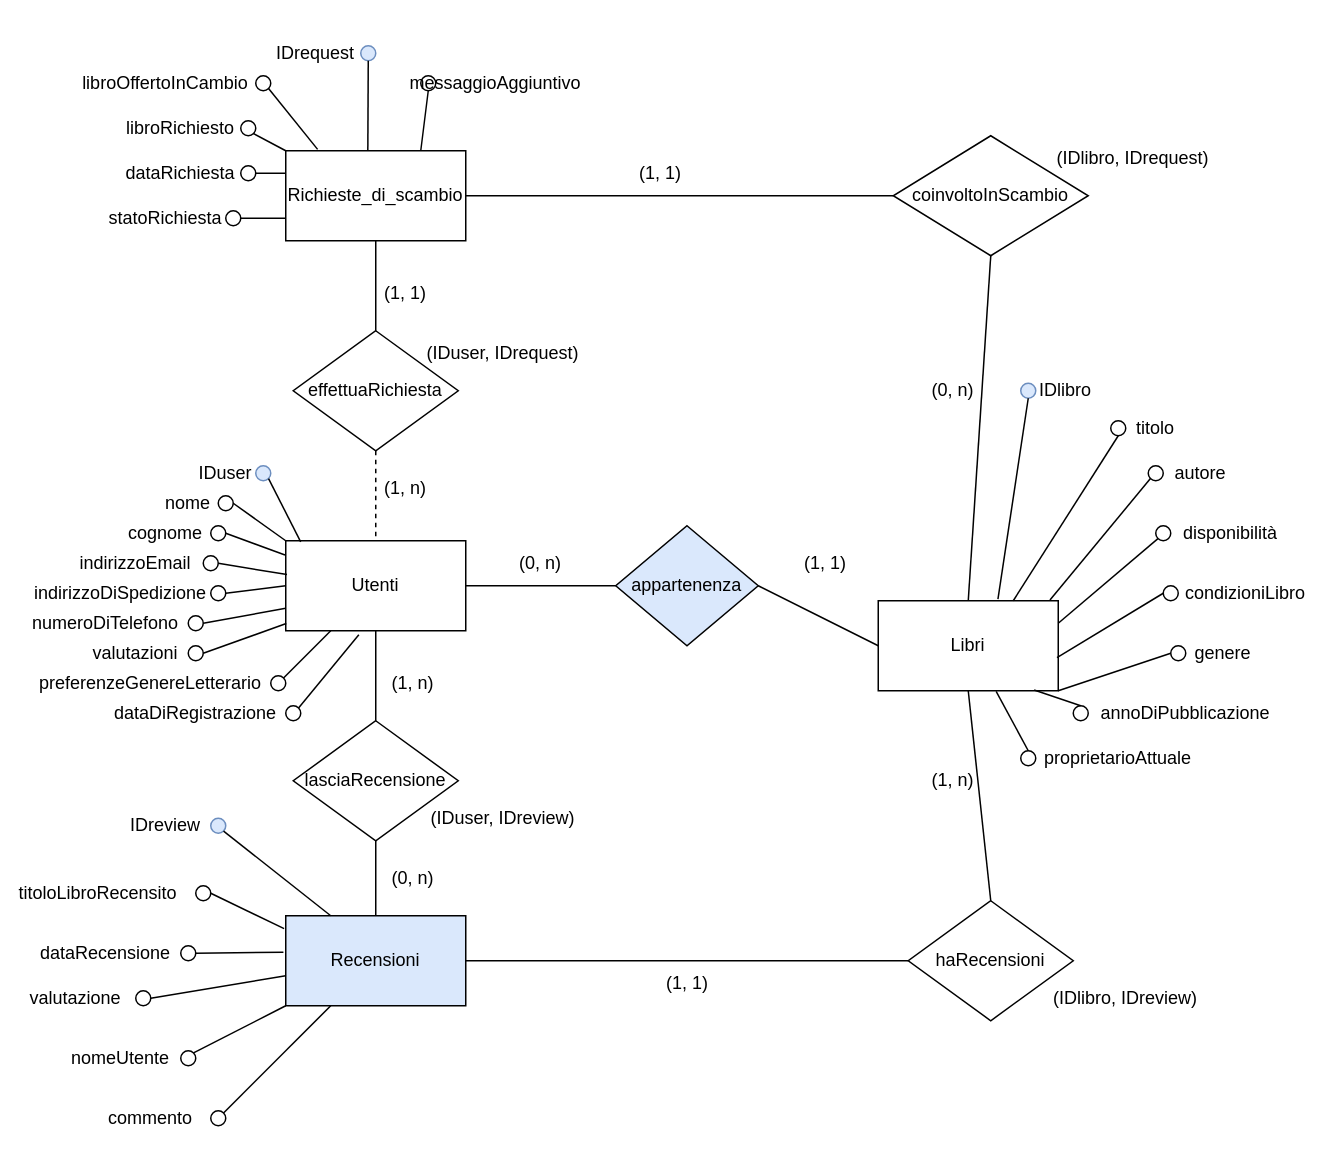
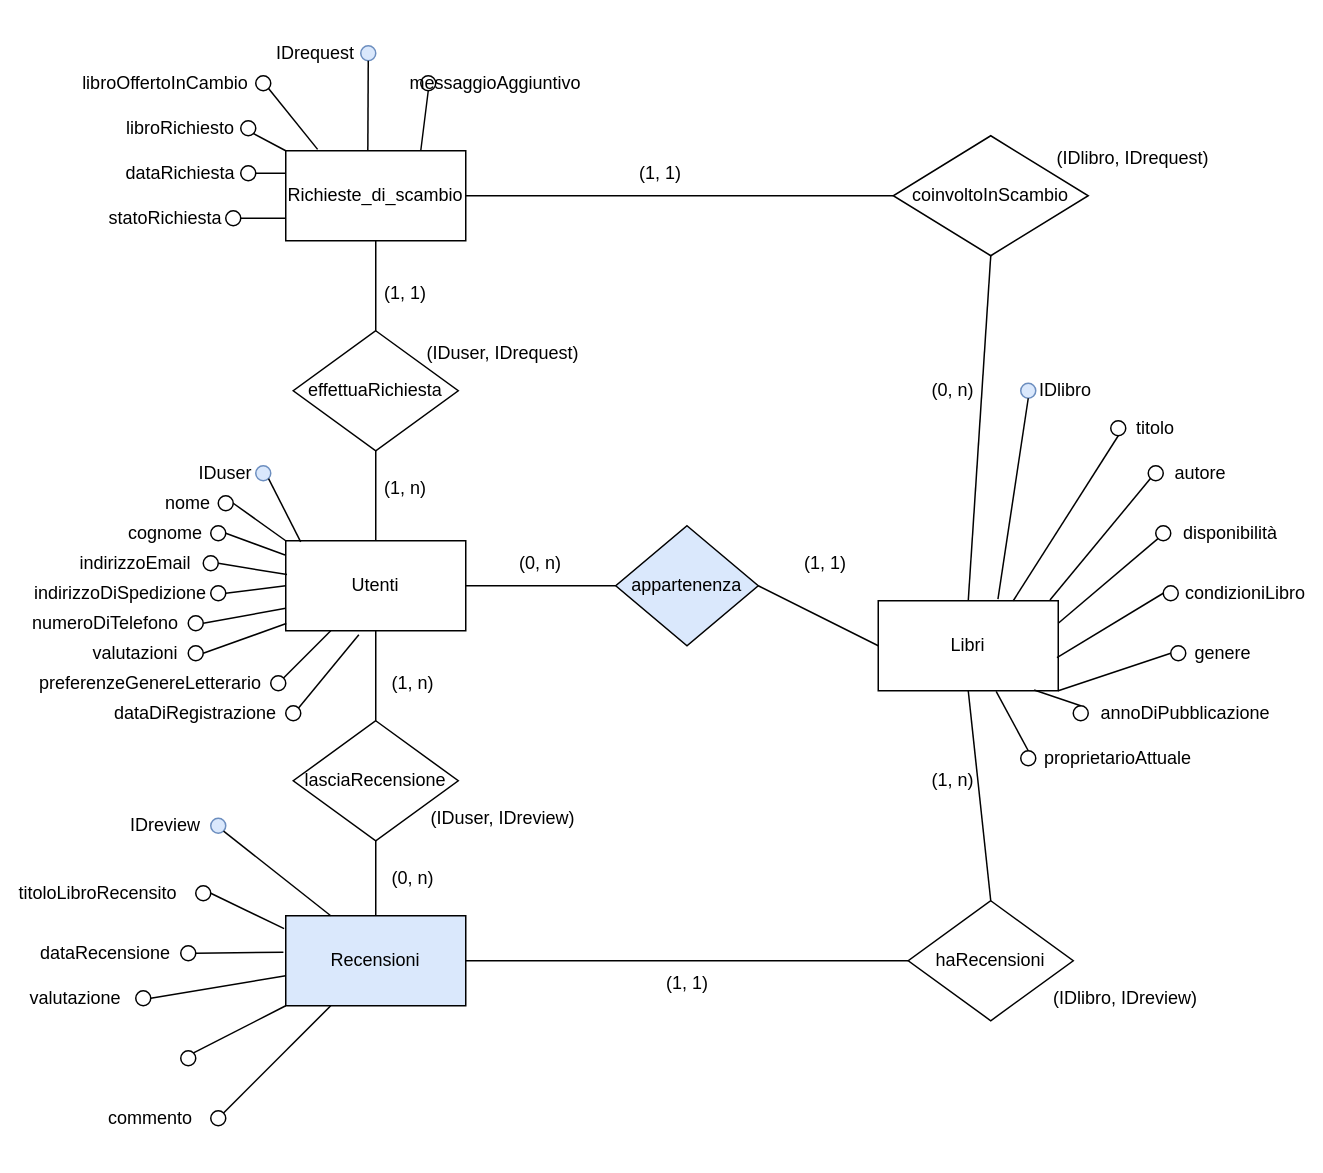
edge "effettuaRichiesta" -- "Utenti": style dashed -> solid
node "nomeUtente": removed
